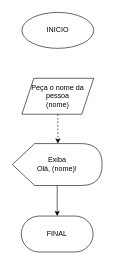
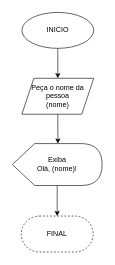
edge "INICIO" -> "Peça o nome da pessoa (nome)": added
edge "Peça o nome da pessoa (nome)" -> "Exiba Olá, (nome)!": style dashed -> solid
node "FINAL": style solid -> dashed
